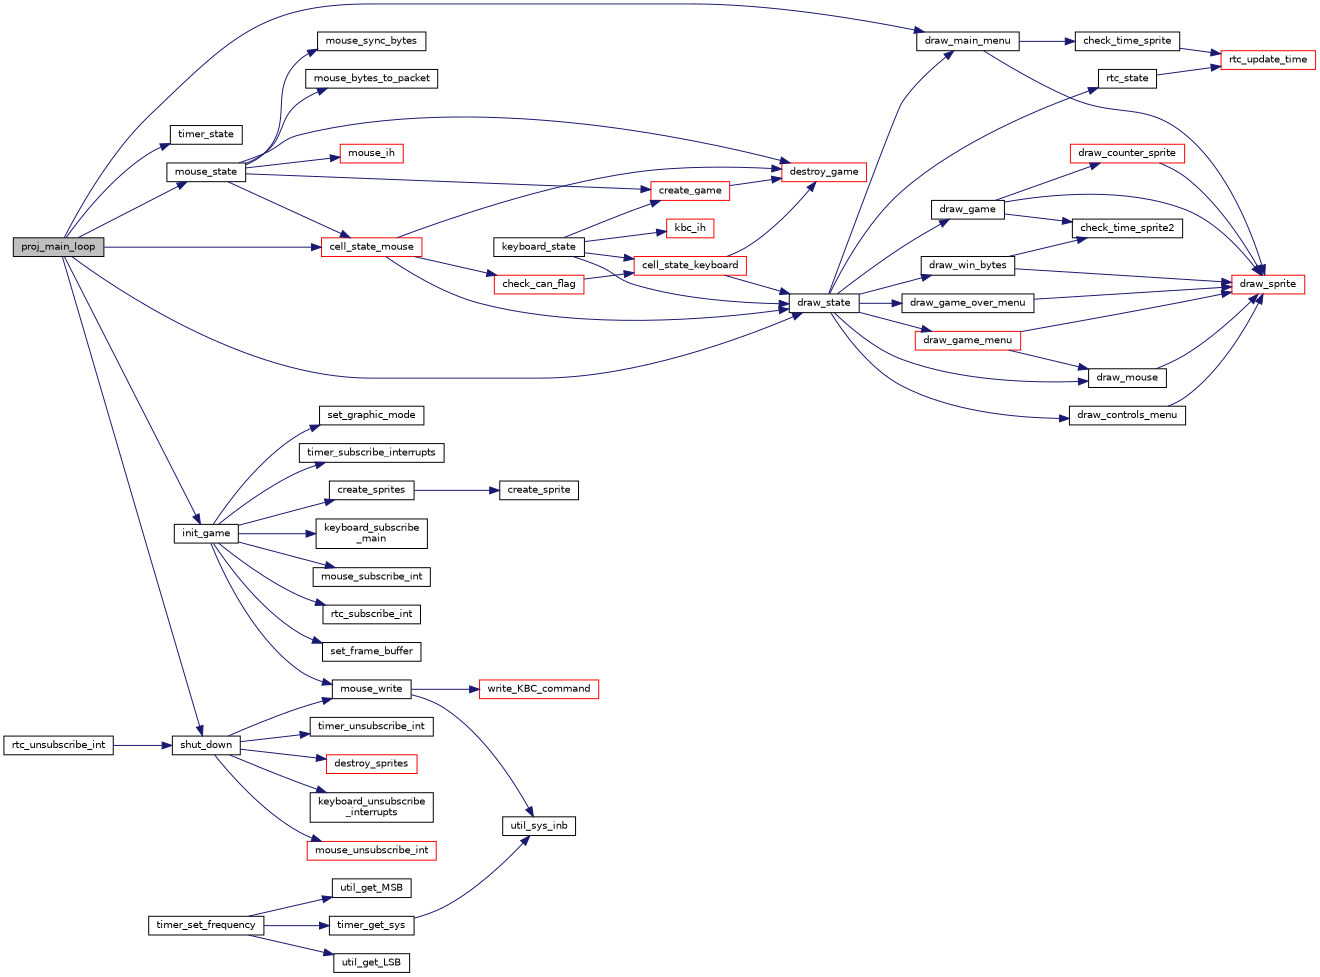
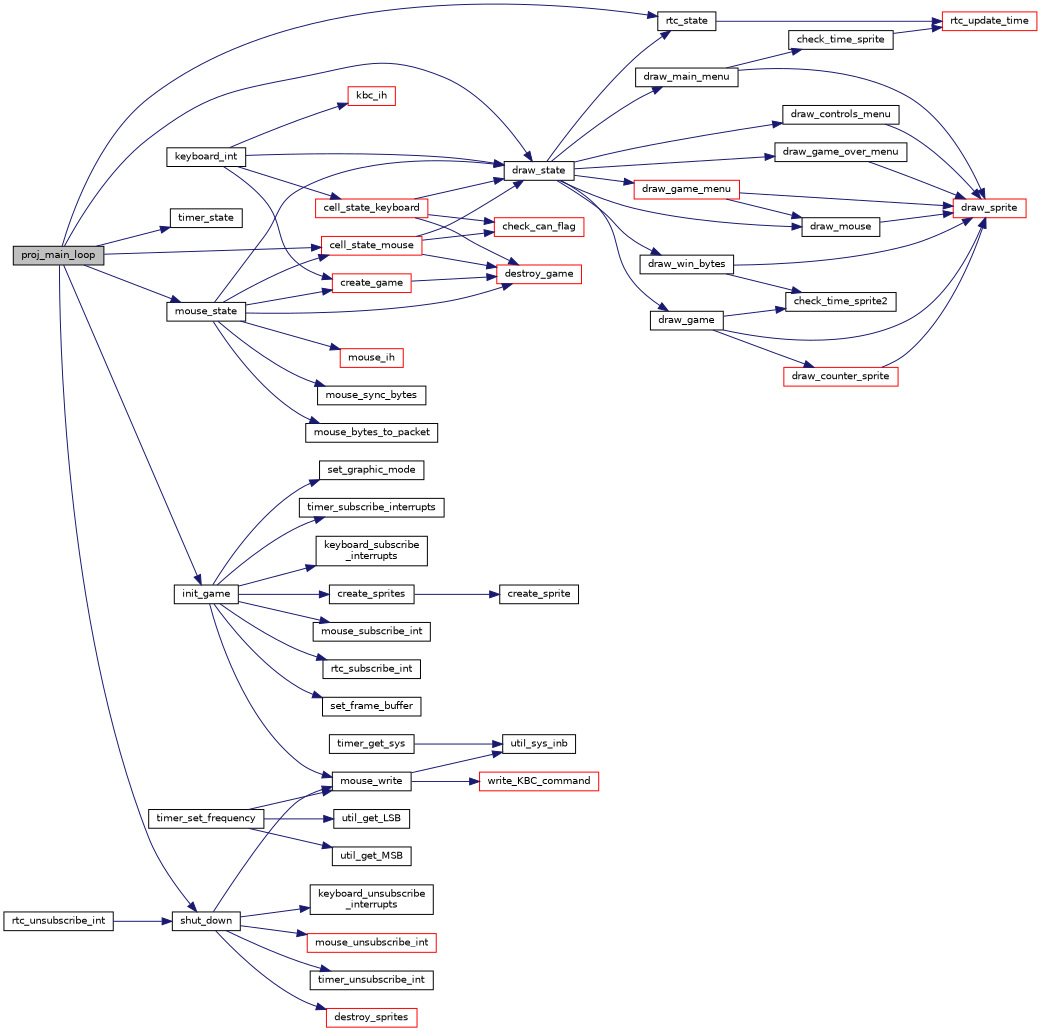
edge "proj_main_loop" -> "draw_main_menu": now "proj_main_loop" -> "rtc_state"
edge "mouse_state" -> "draw_state": added
node "keyboard_state": label "keyboard_state" -> "keyboard_int"
edge "check_can_flag" -> "cell_state_keyboard": reversed
node "keyboard_subscribe _main": label "keyboard_subscribe _main" -> "keyboard_subscribe _interrupts"
edge "timer_set_frequency" -> "timer_get_sys": now "timer_set_frequency" -> "mouse_write"
